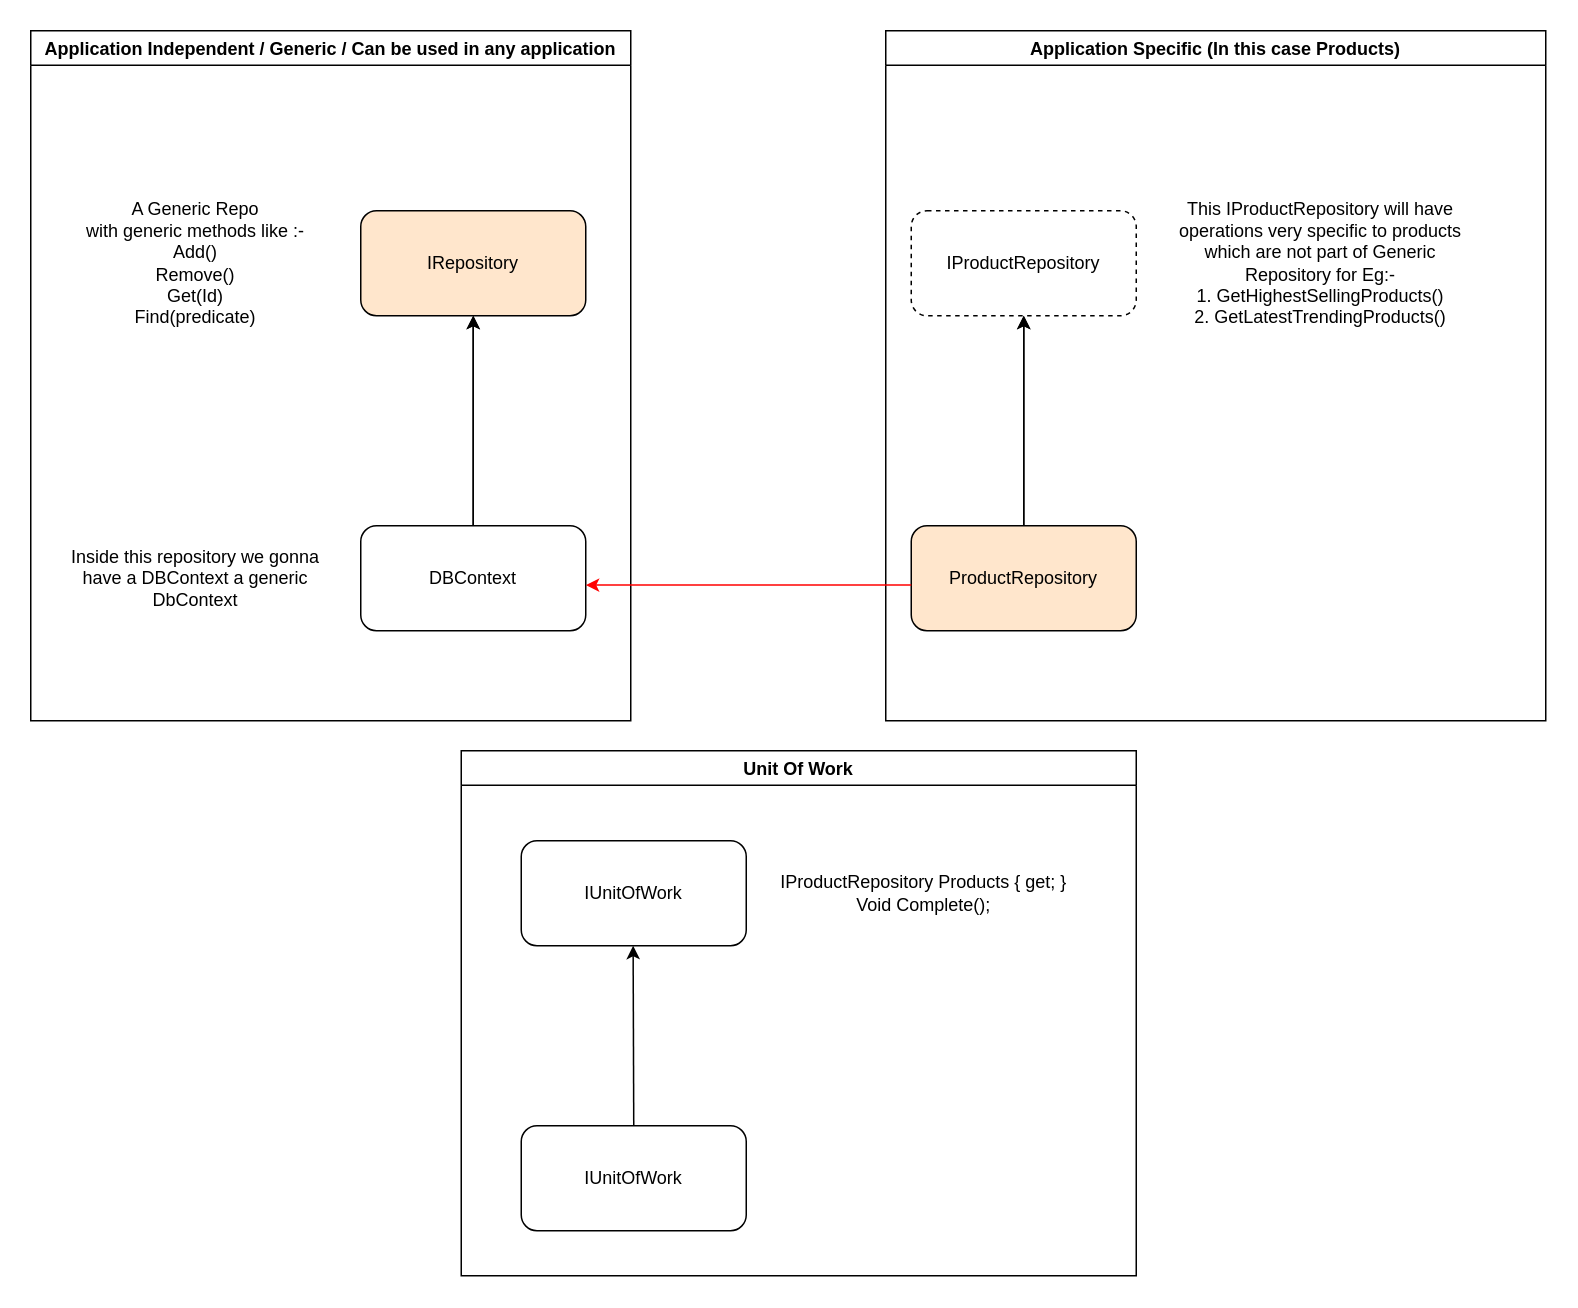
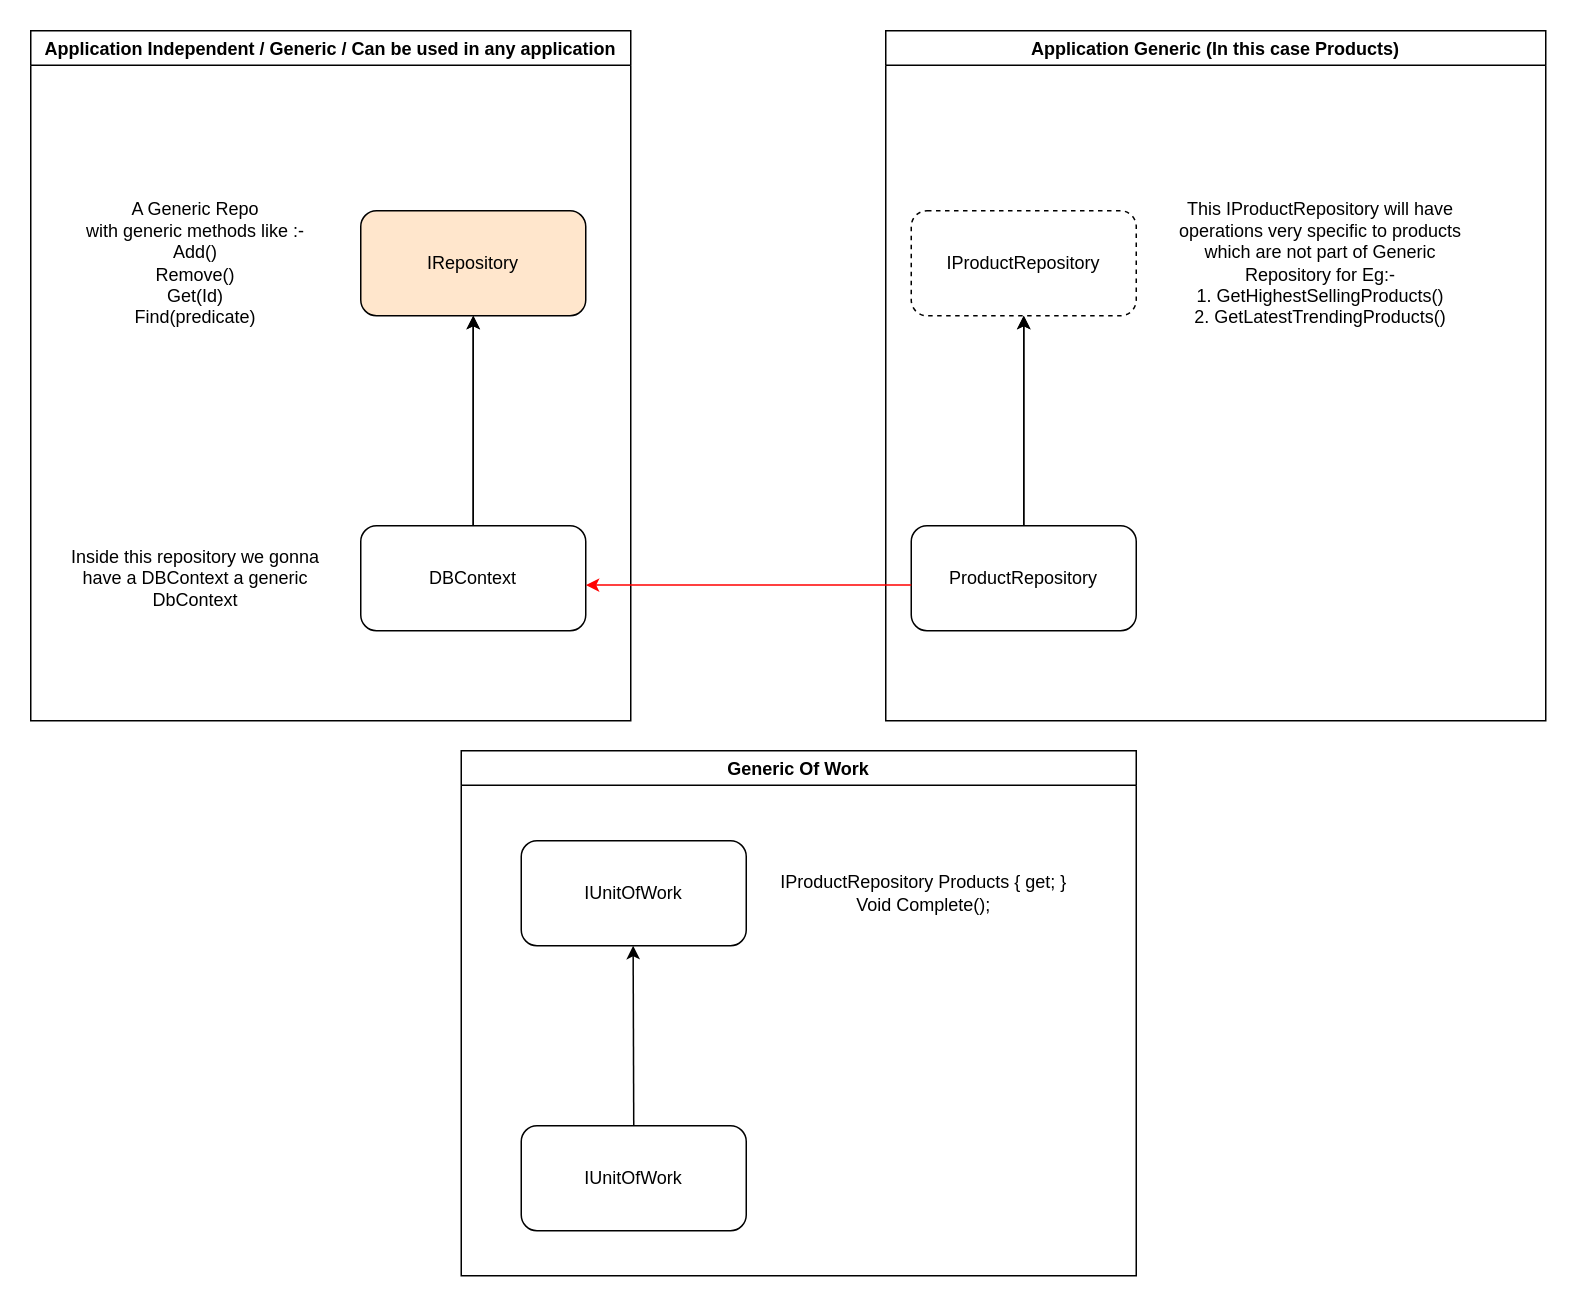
node "Application Specific (In this case Products)": label "Application Specific (In this case Products)" -> "Application Generic (In this case Products)"
node "ProductRepository": fillcolor #ffe6cc -> #ffffff
node "Unit Of Work": label "Unit Of Work" -> "Generic Of Work"
